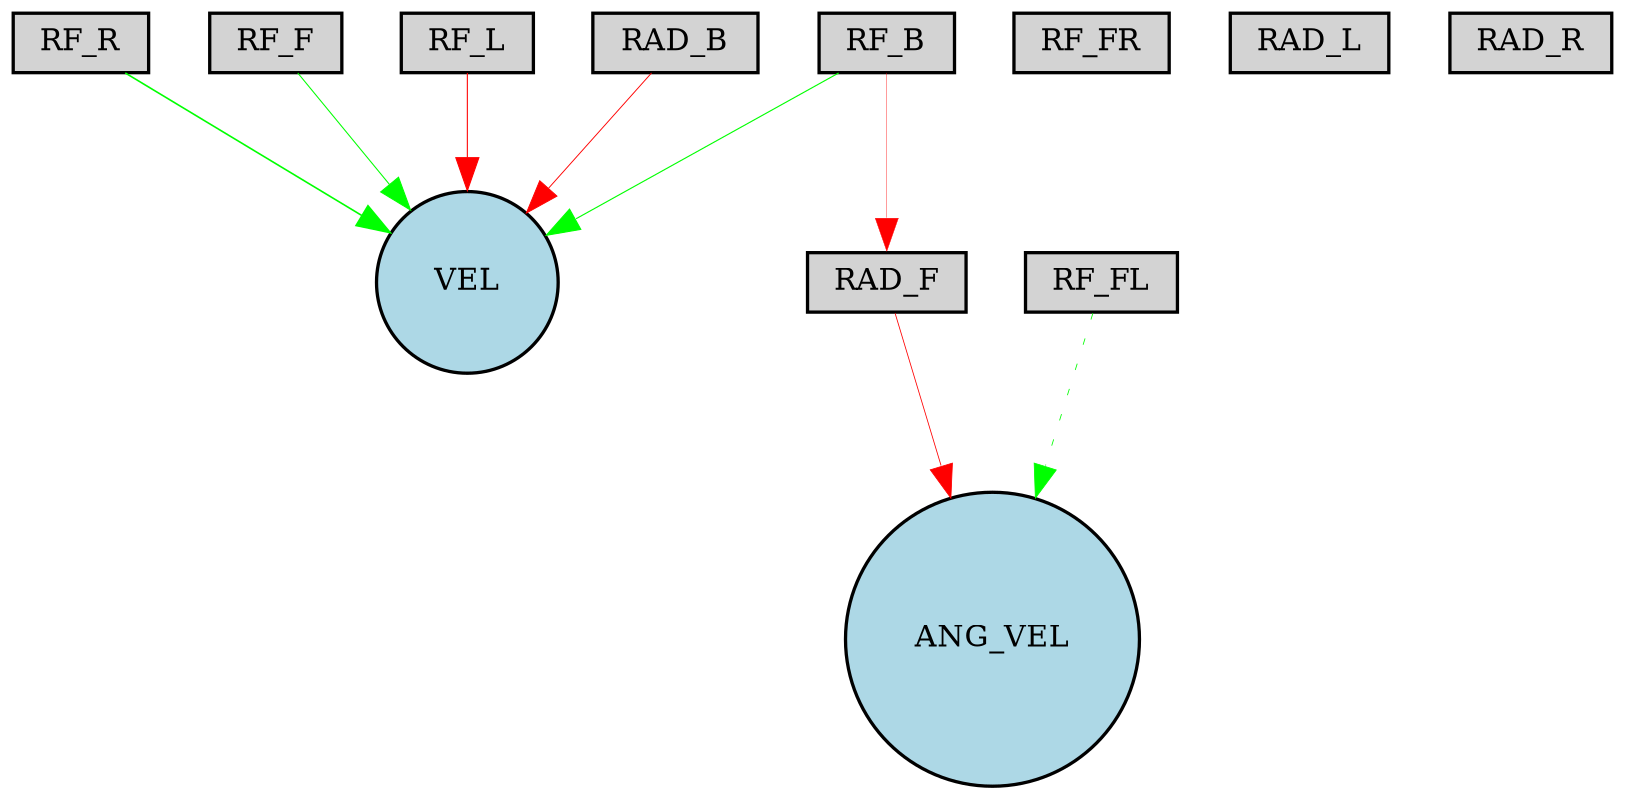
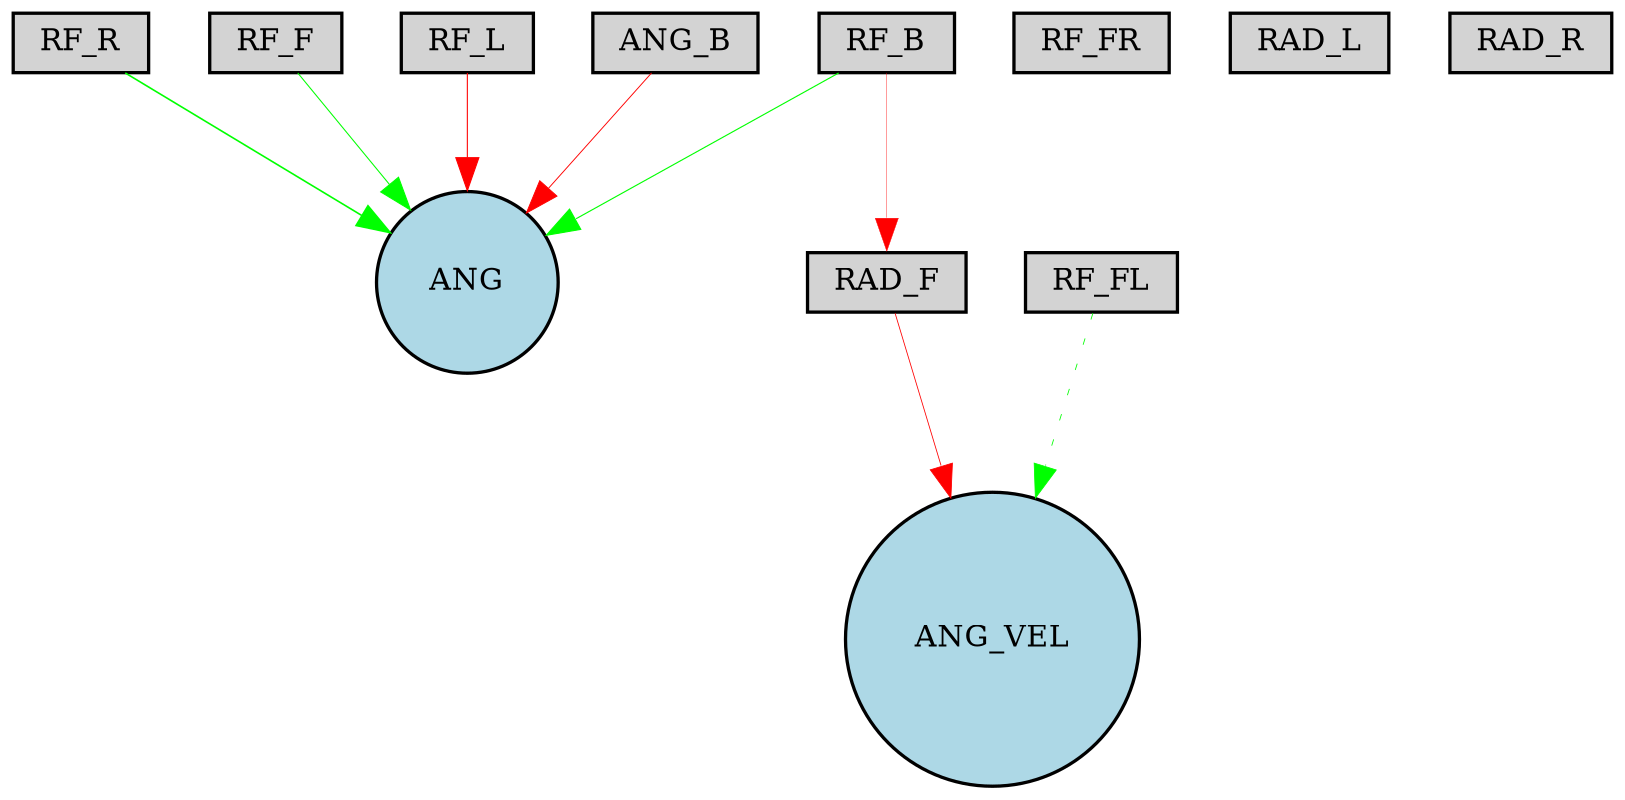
node "RAD_B": label "RAD_B" -> "ANG_B"
node "VEL": label "VEL" -> "ANG"
